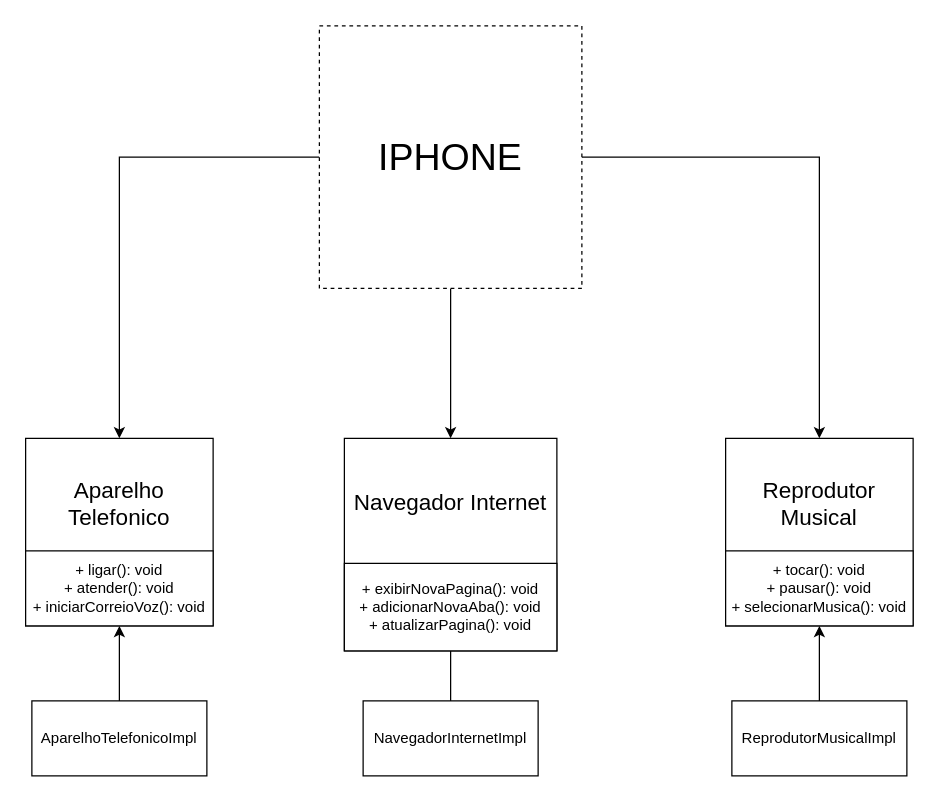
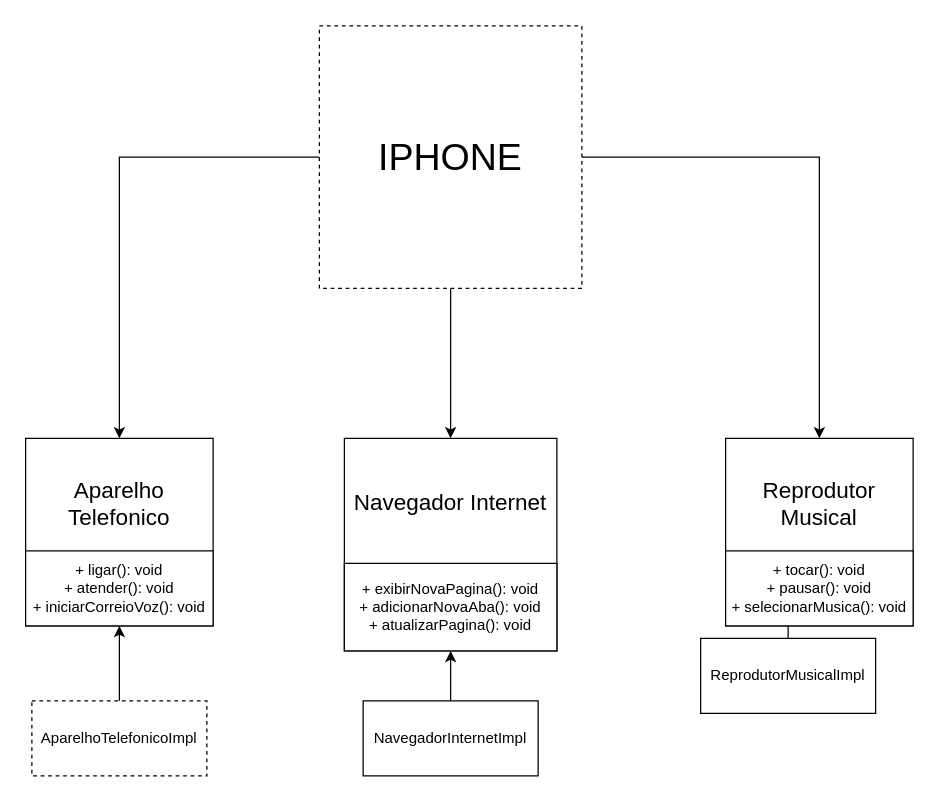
edge "Navegador Internet" -- "NavegadorInternetImpl": arrowhead none -> classic
node "AparelhoTelefonicoImpl": style solid -> dashed
node "ReprodutorMusicalImpl": moved (819, 738) -> (788, 676)
